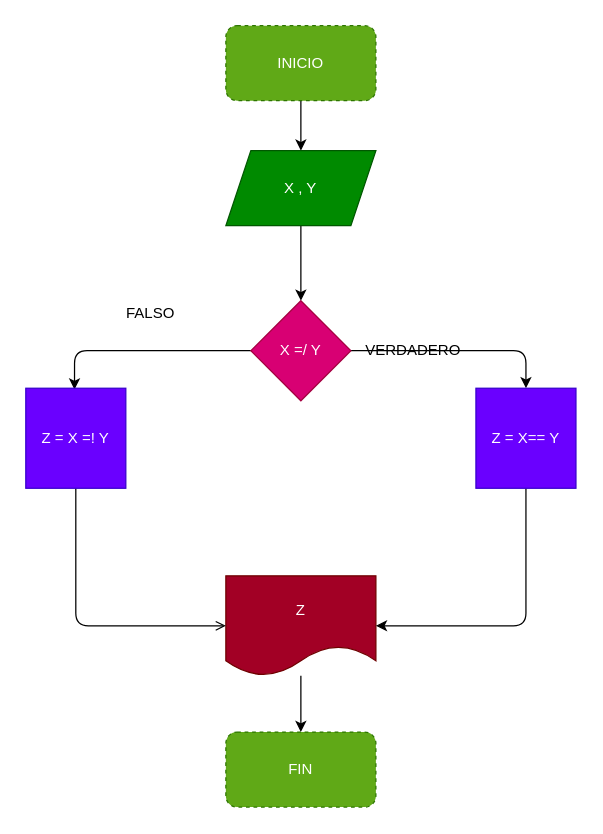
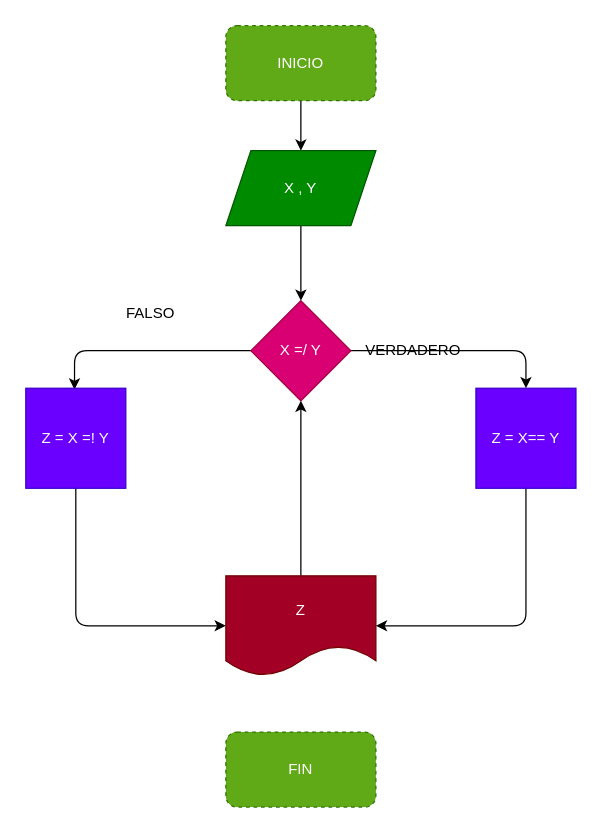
edge "Z = X =! Y" -> "Z": arrowhead open -> classic
edge "Z" -> "FIN": now "Z" -> "X =/ Y"
